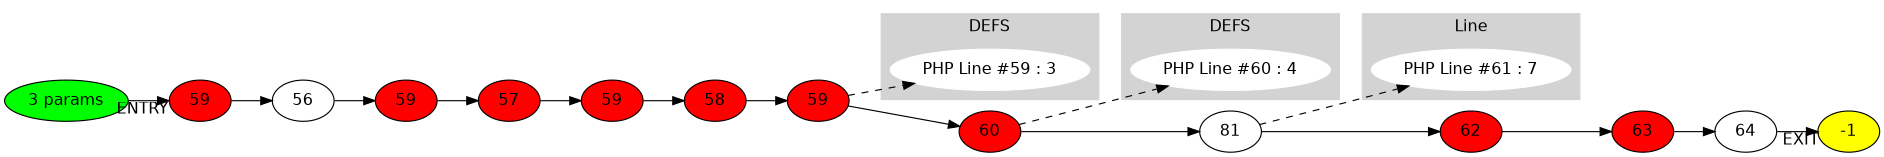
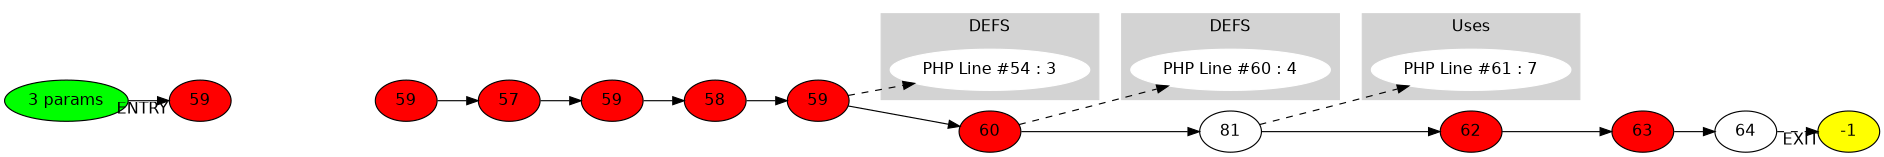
cluster "Line": label "Line" -> "Uses"
node "PHP Line #59 : 3": label "PHP Line #59 : 3" -> "PHP Line #54 : 3"
node "56": removed
edge "64" -> "-1": style solid -> dashed
